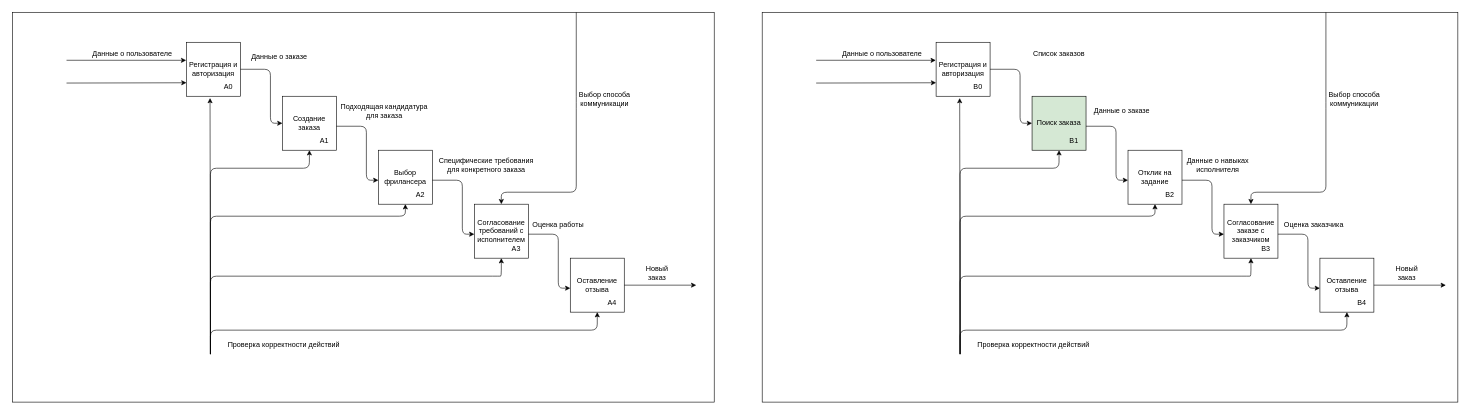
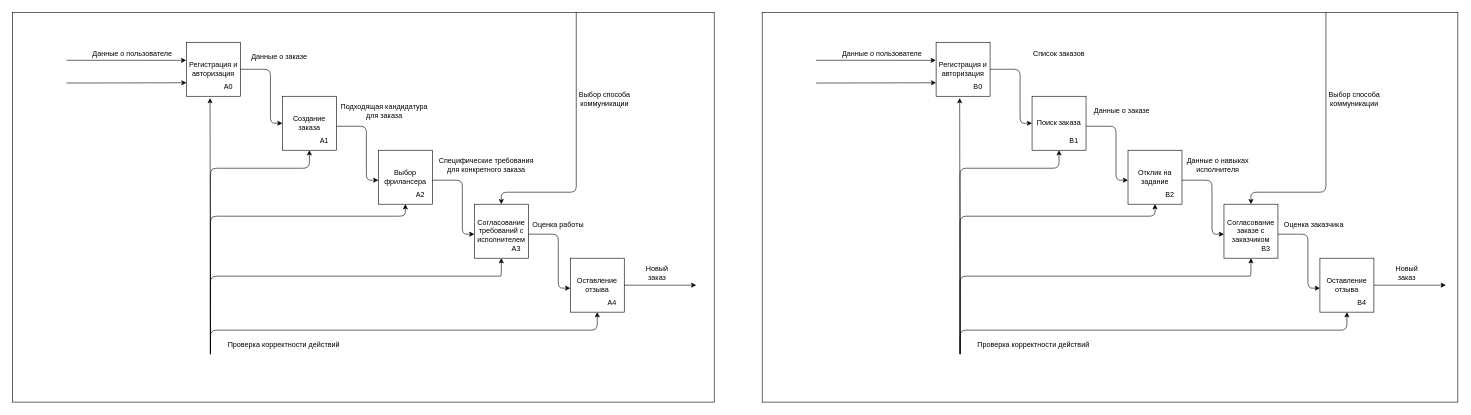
node "Поиск заказа": fillcolor #d5e8d4 -> #ffffff
